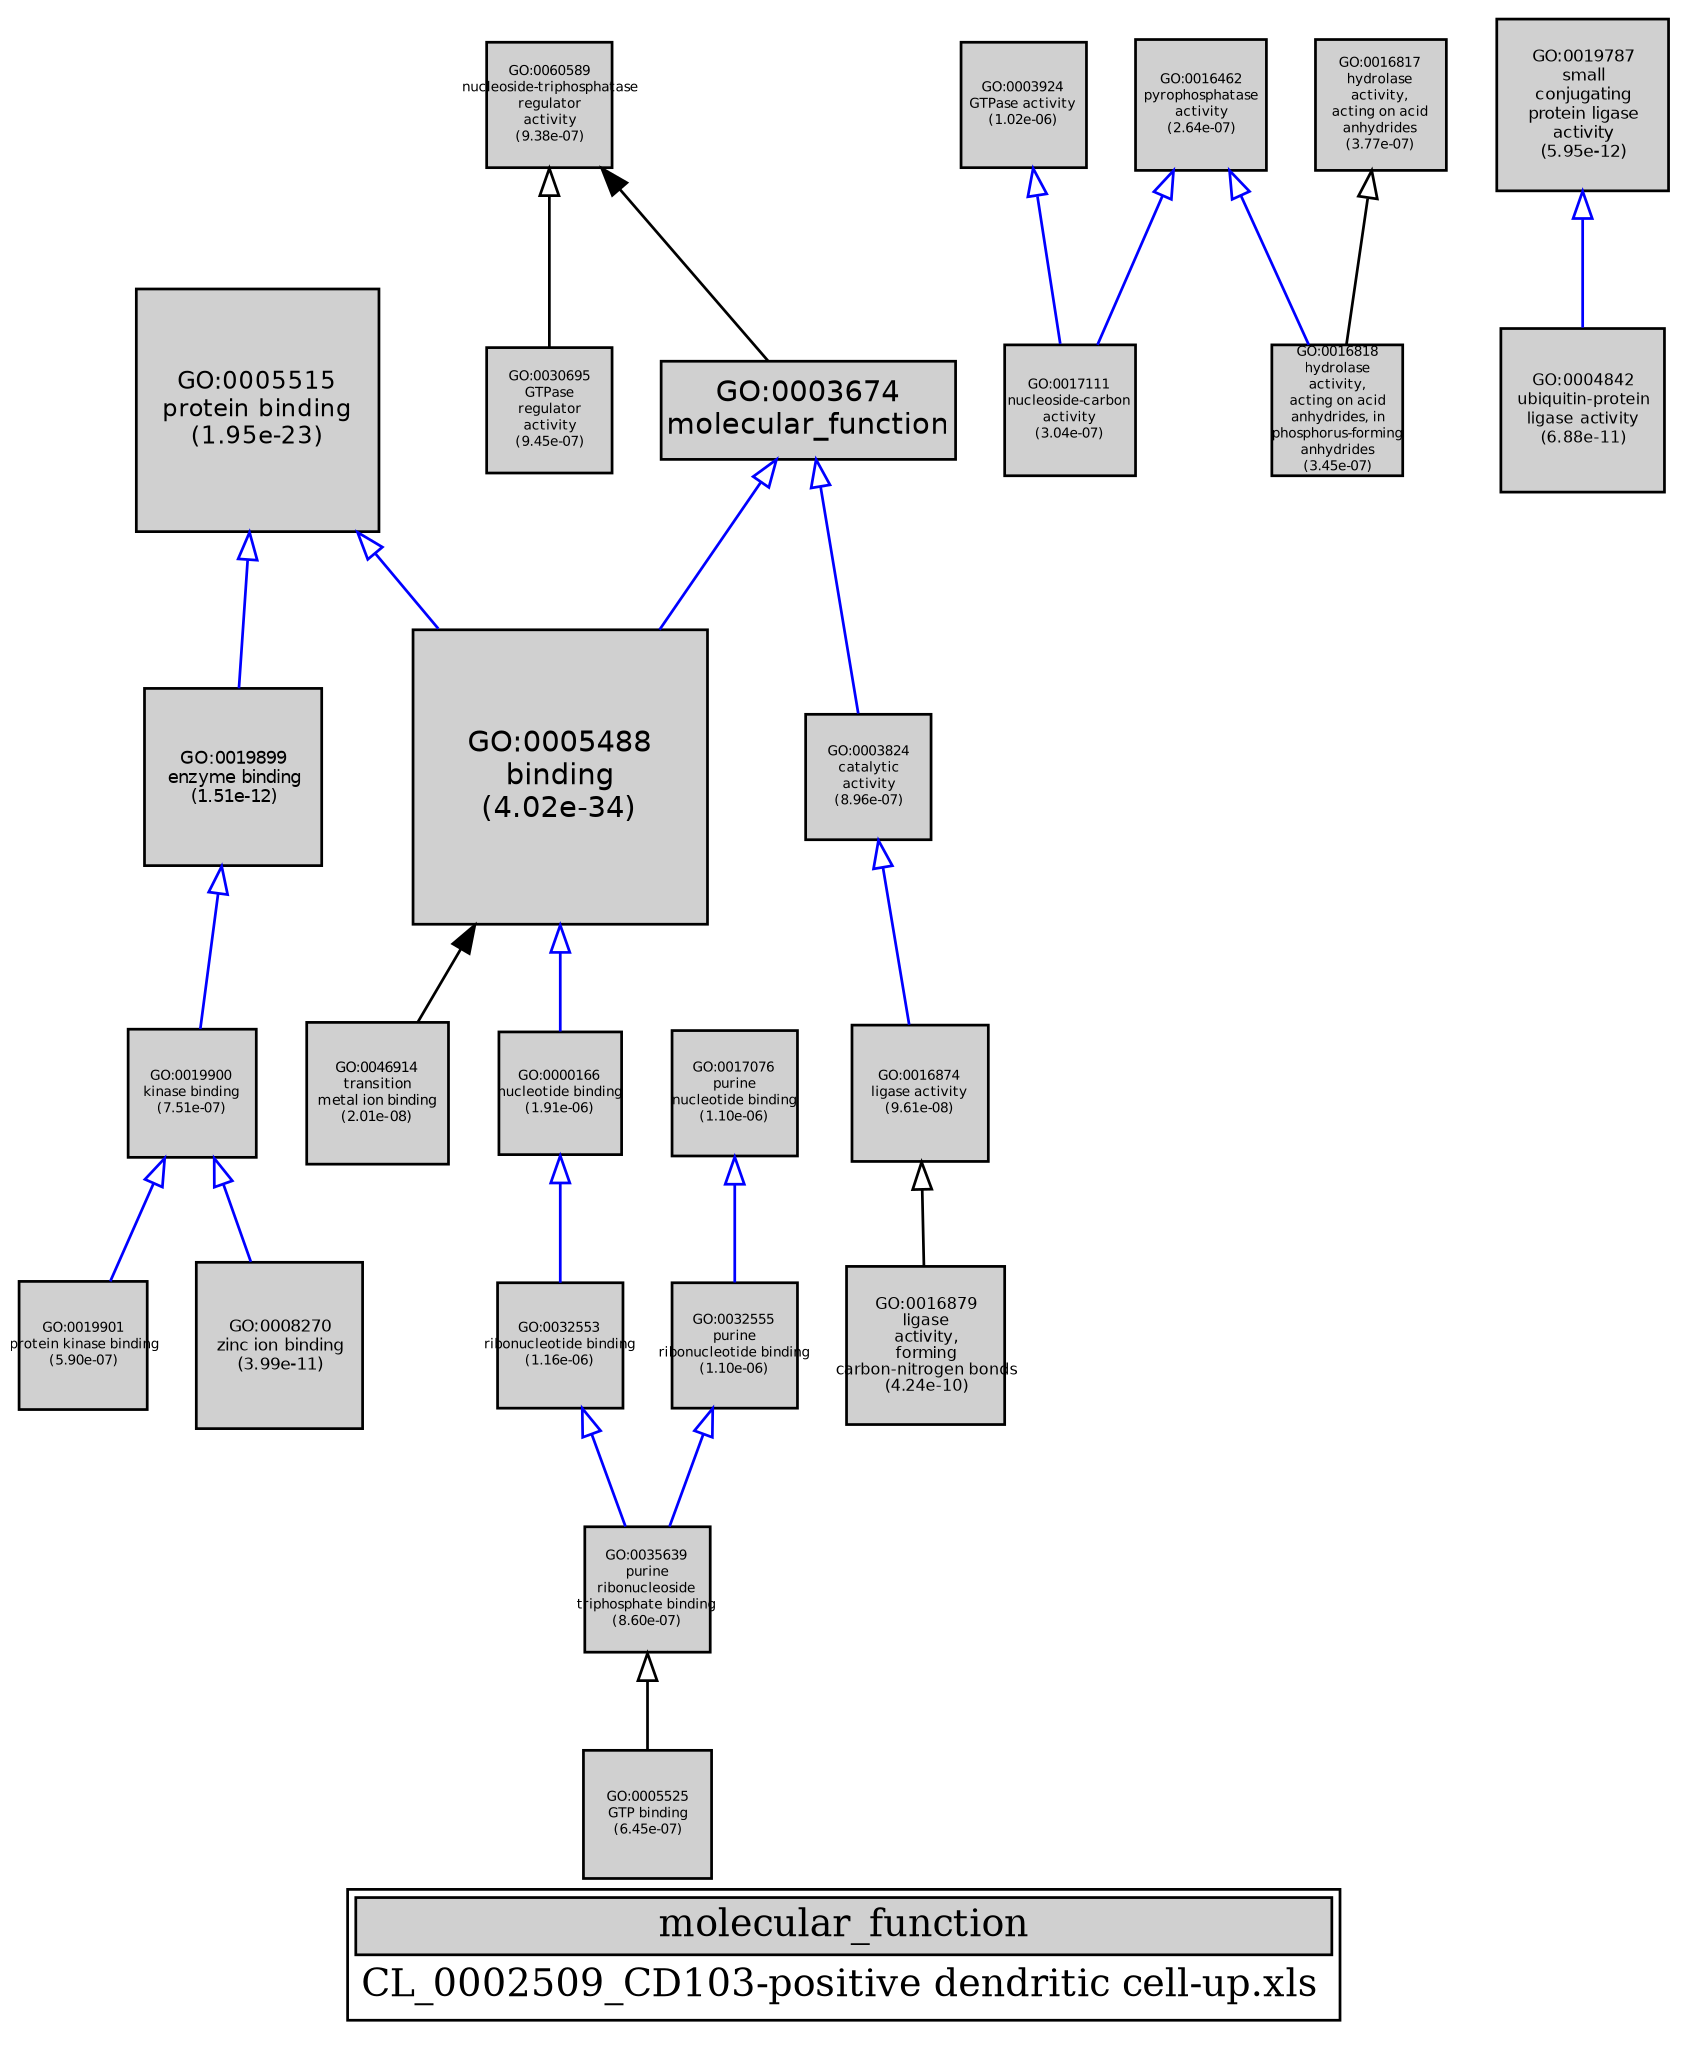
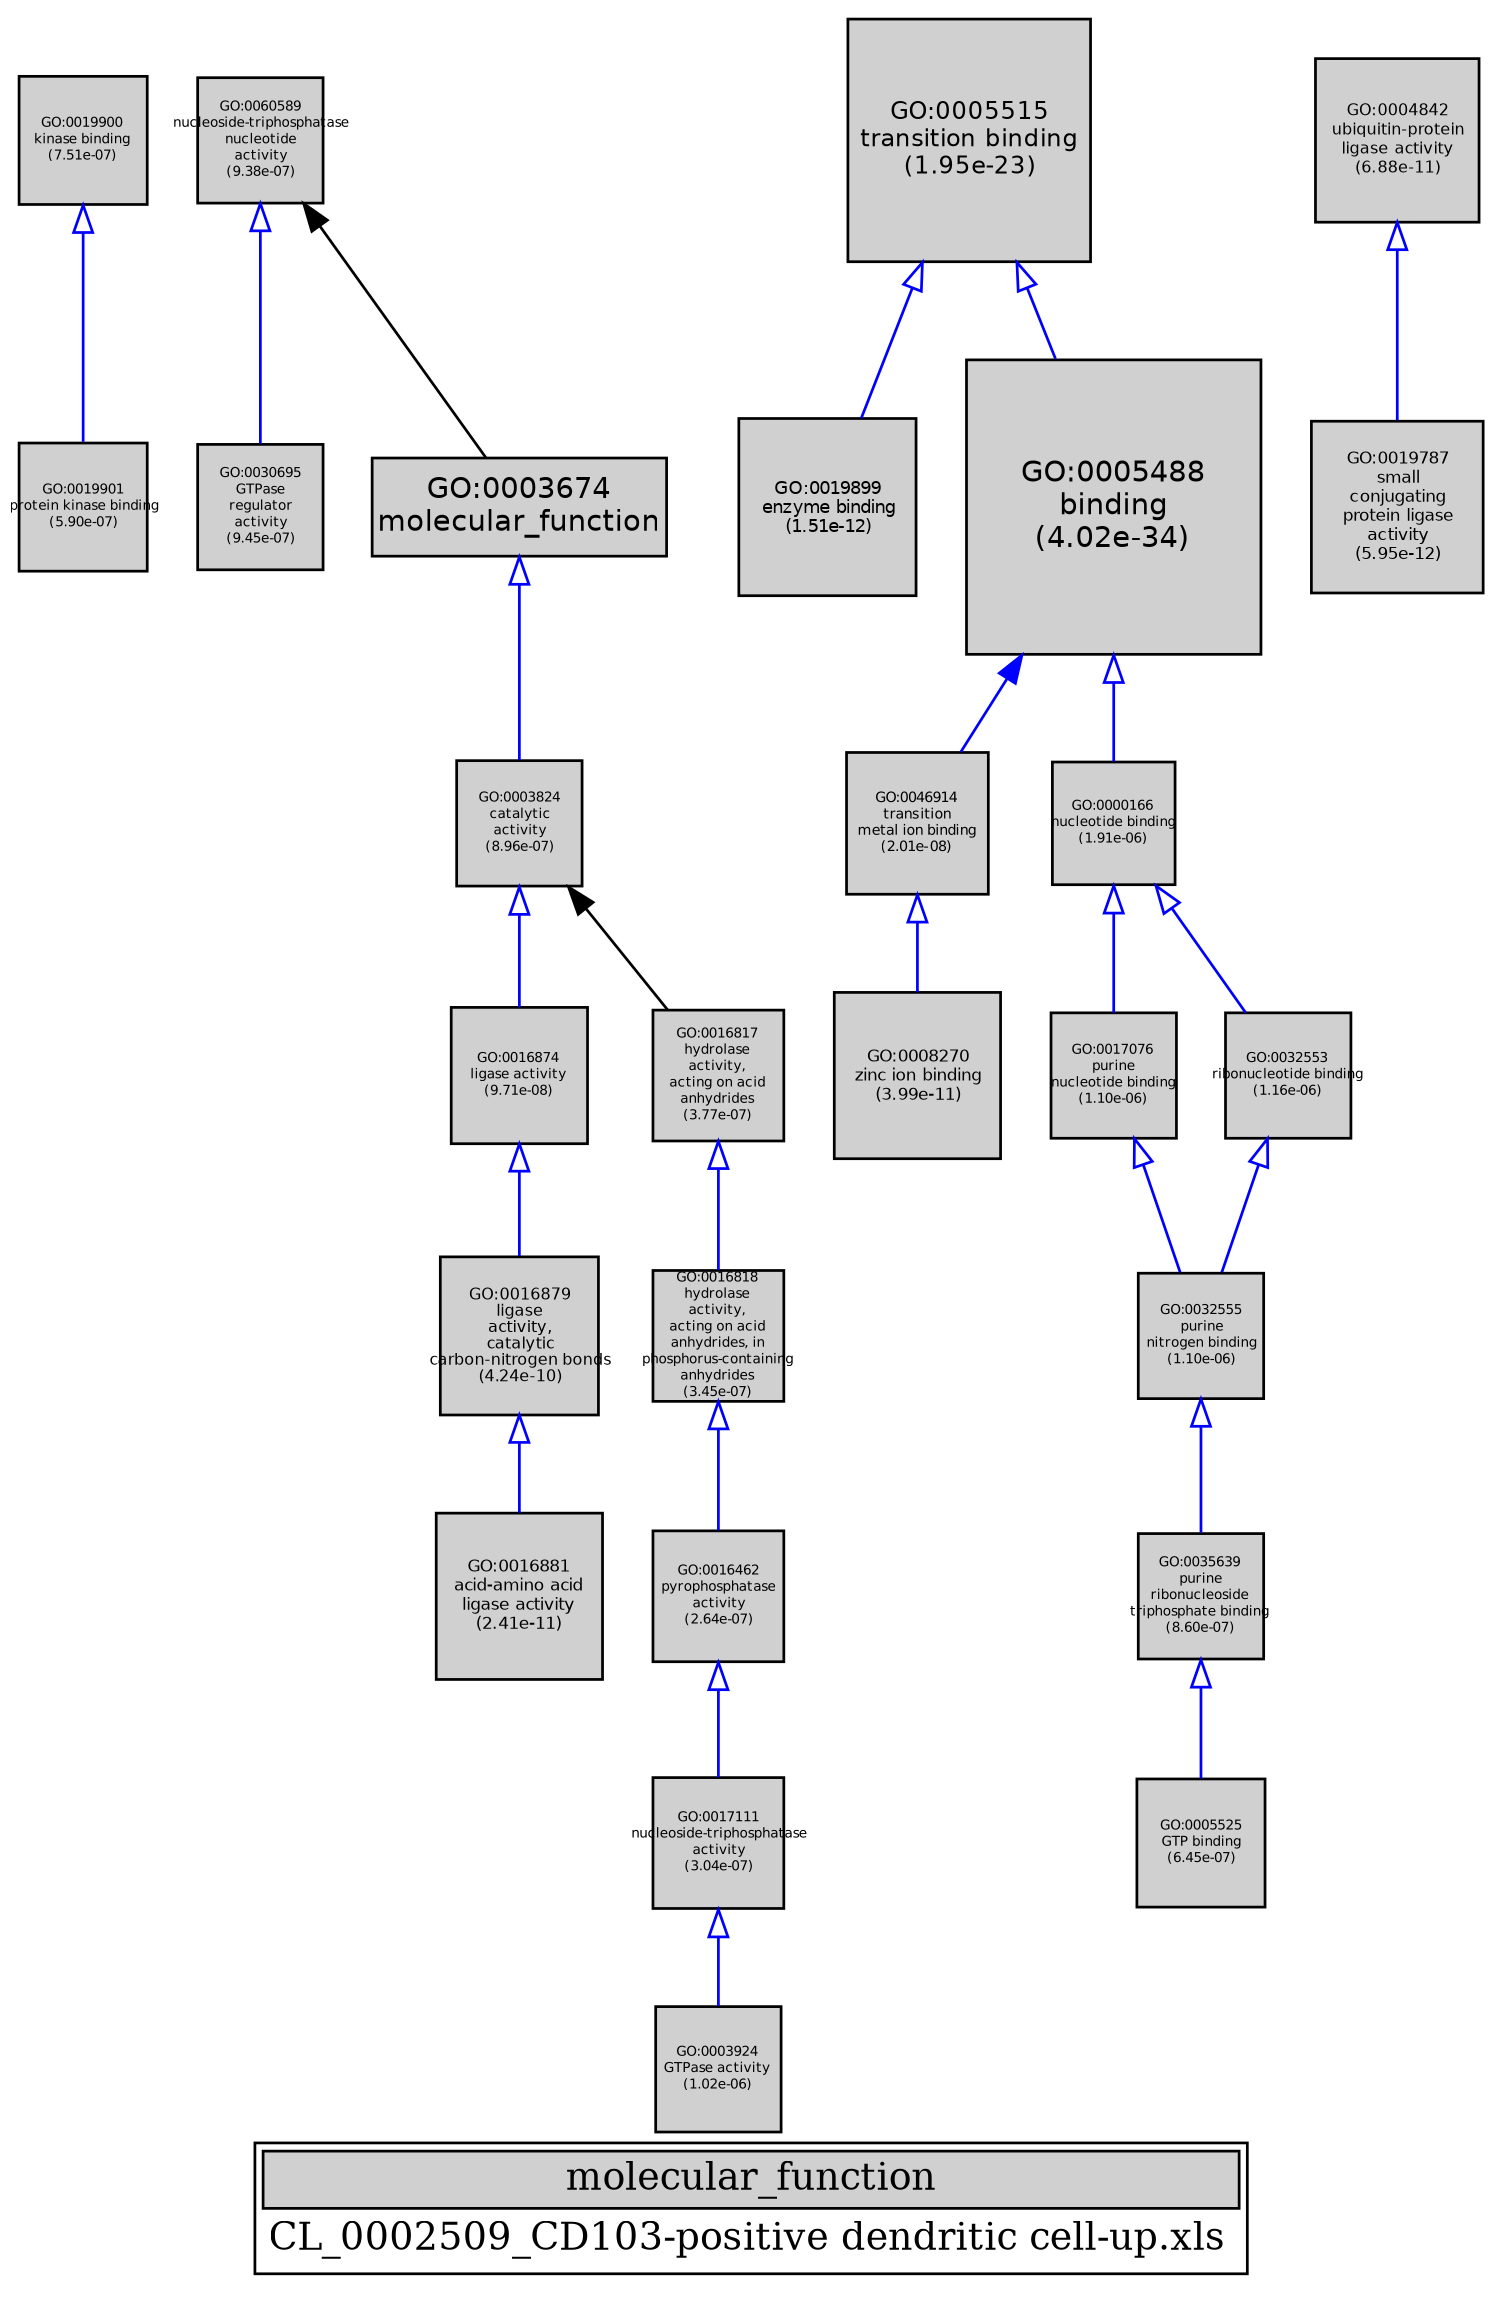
node "GO:0060589": text "regulator" -> "nucleotide"
edge "GO:0017111" -> "GO:0003924": reversed
edge "GO:0016818" -> "GO:0016462": reversed
edge "GO:0030695" -> "GO:0060589": color black -> blue
edge "GO:0016818" -> "GO:0016817": color black -> blue
edge "GO:0004842" -> "GO:0019787": reversed
node "GO:0017111": text "nucleoside-carbon" -> "nucleoside-triphosphatase"
node "GO:0005515": text "protein binding" -> "transition binding"
node "GO:0016818": text "phosphorus-forming" -> "phosphorus-containing"
edge "GO:0005488" -> "GO:0003674": removed
edge "GO:0016817" -> "GO:0003824": added
edge "GO:0019900" -> "GO:0019899": removed
edge "GO:0017076" -> "GO:0000166": added
edge "GO:0046914" -> "GO:0005488": color black -> blue
node "GO:0016874": text "(9.61e-08)" -> "(9.71e-08)"
edge "GO:0008270" -> "GO:0019900": now "GO:0008270" -> "GO:0046914"
edge "GO:0016879" -> "GO:0016874": color black -> blue
node "GO:0032555": text "ribonucleotide binding" -> "nitrogen binding"
node "GO:0016879": text "forming" -> "catalytic"
edge "GO:0035639" -> "GO:0032553": now "GO:0032555" -> "GO:0032553"
node "GO:0016881": added
edge "GO:0005525" -> "GO:0035639": color black -> blue
